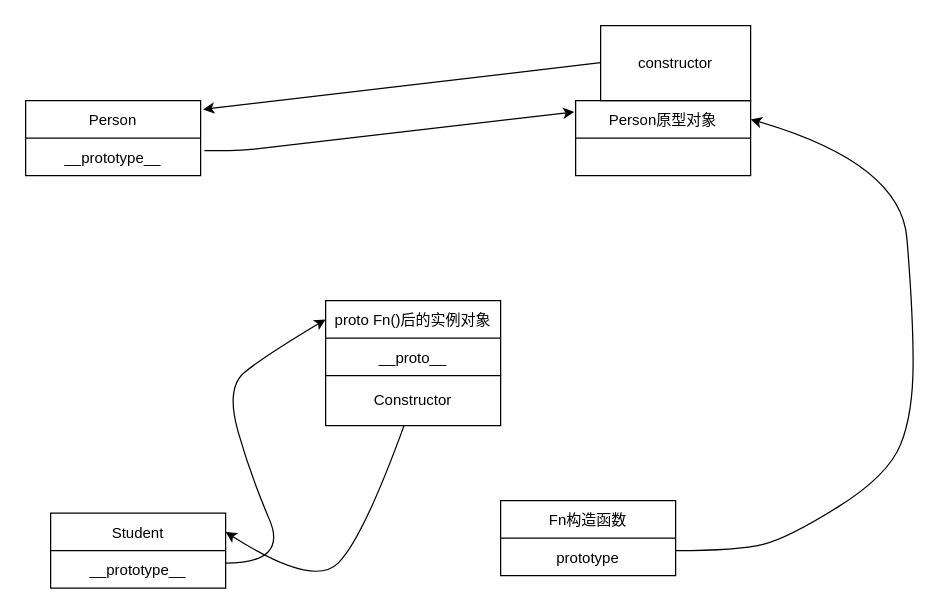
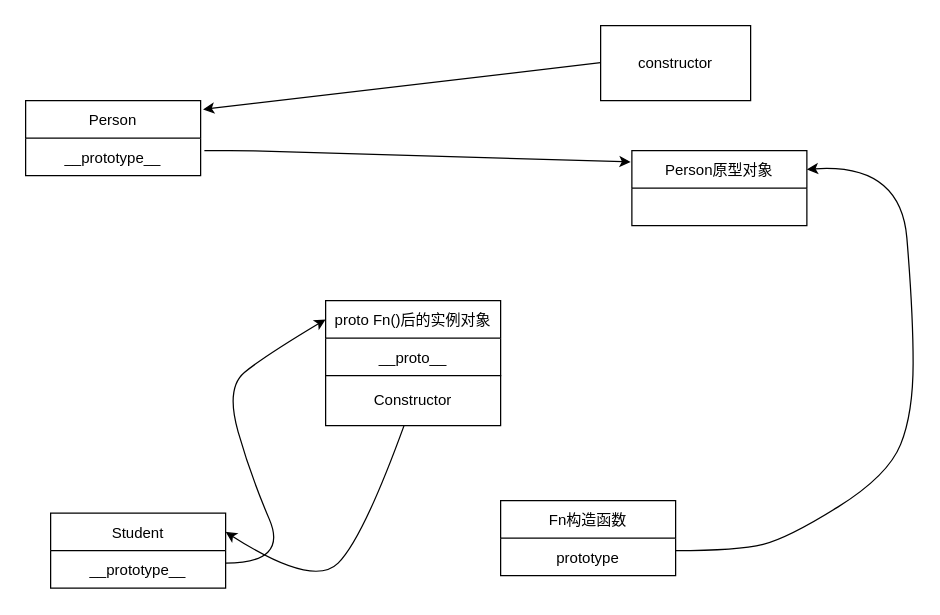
node "Person原型对象": moved (663, 138) -> (719, 188)
